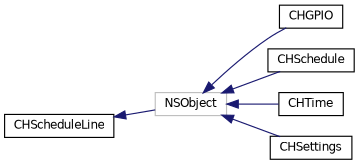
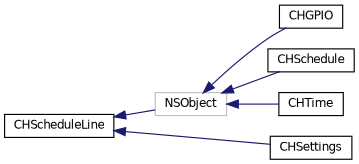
edge "CHSettings" -> "NSObject": now "CHSettings" -> "CHScheduleLine"
